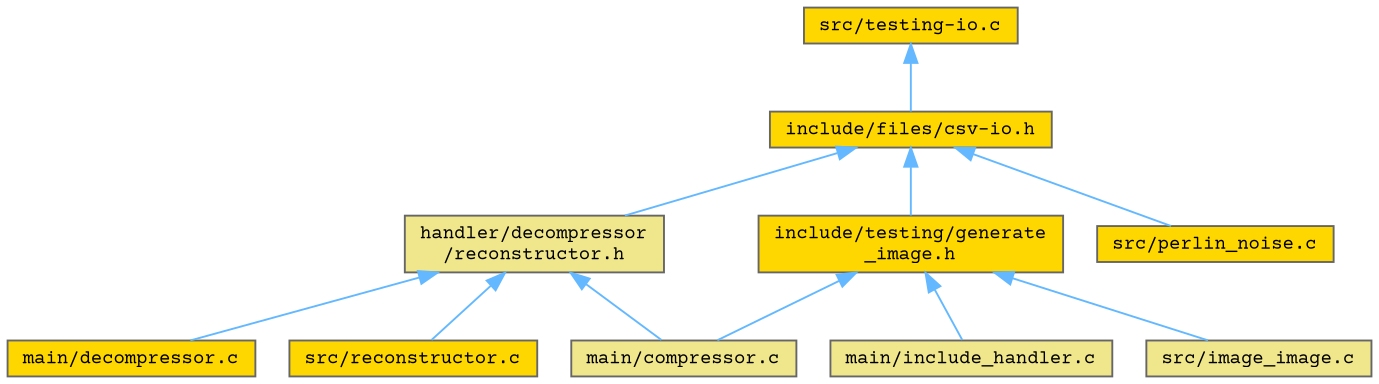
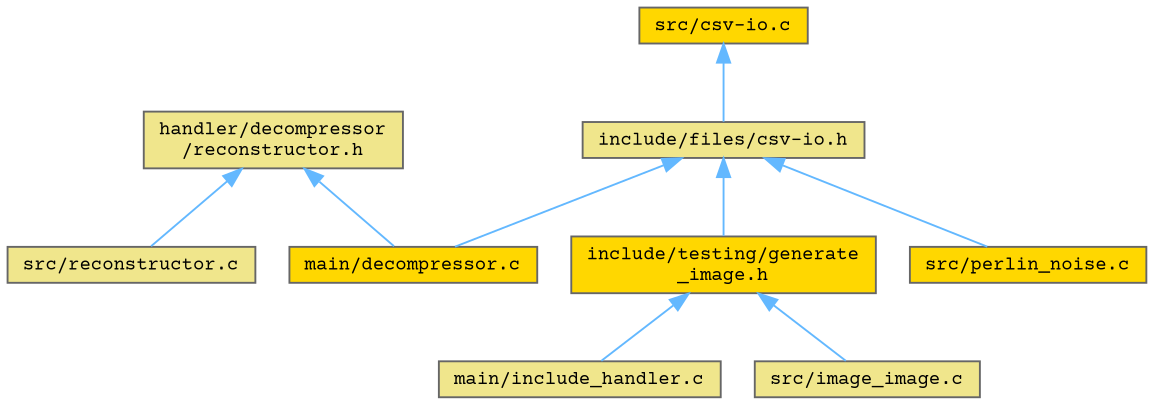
node "src/testing-io.c": label "src/testing-io.c" -> "src/csv-io.c"
node "include/files/csv-io.h": fillcolor gold -> khaki
edge "handler/decompressor /reconstructor.h" -> "include/files/csv-io.h": now "main/decompressor.c" -> "include/files/csv-io.h"
node "src/reconstructor.c": fillcolor gold -> khaki
node "main/compressor.c": removed
